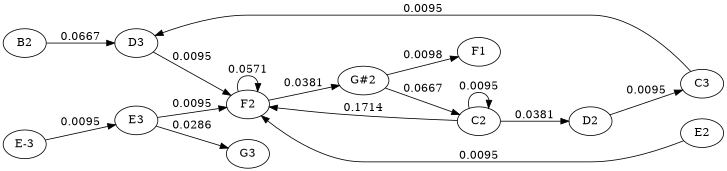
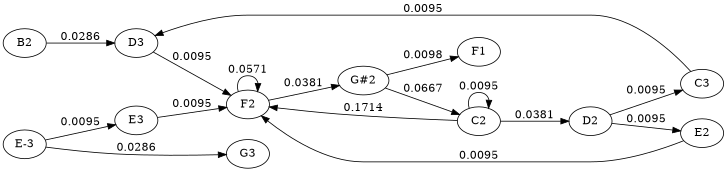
edge "B2" -- "D3": label "0.0667" -> "0.0286"
edge "D2" -- "E2": added, label "0.0095"
edge "E3" -- "G3": now "E-3" -- "G3"
